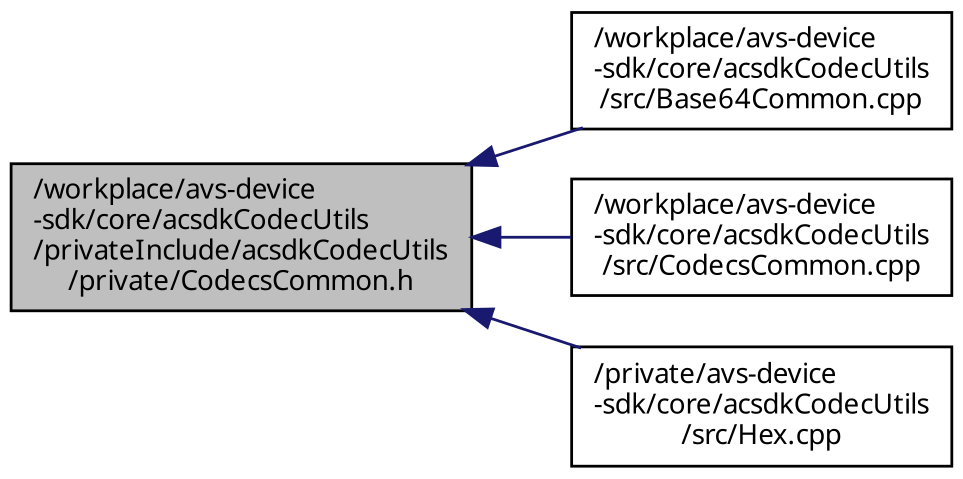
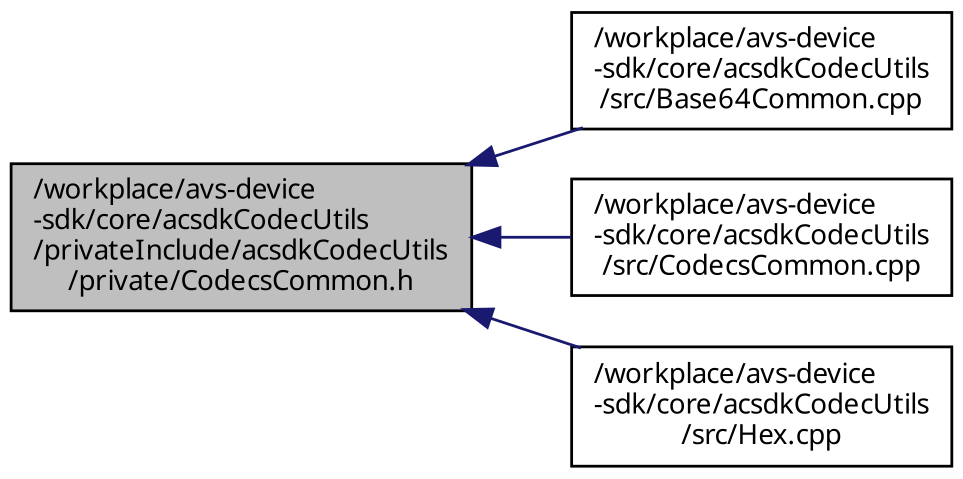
node "/private/avs-device -sdk/core/acsdkCodecUtils /src/Hex.cpp": label "/private/avs-device -sdk/core/acsdkCodecUtils /src/Hex.cpp" -> "/workplace/avs-device -sdk/core/acsdkCodecUtils /src/Hex.cpp"
